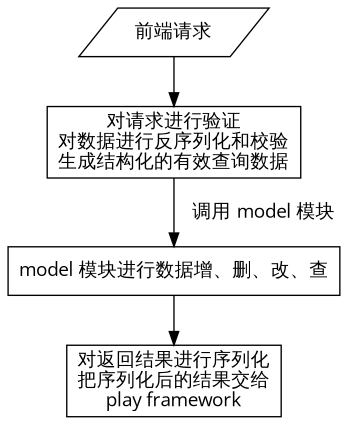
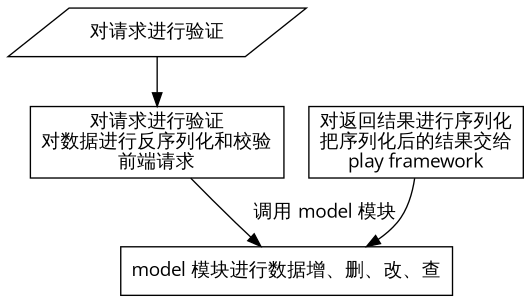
node "前端请求": label "前端请求" -> "对请求进行验证"
node "对请求进行验证 对数据进行反序列化和校验 生成结构化的有效查询数据": label "对请求进行验证 对数据进行反序列化和校验 生成结构化的有效查询数据" -> "对请求进行验证 对数据进行反序列化和校验 前端请求"
edge "model 模块进行数据增、删、改、查" -> "对返回结果进行序列化 把序列化后的结果交给 play framework": reversed
